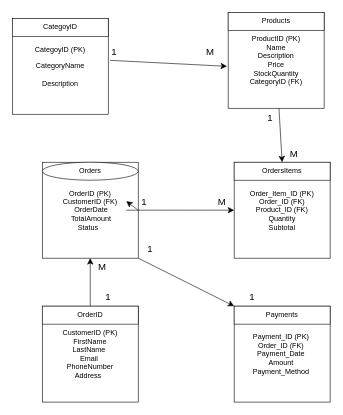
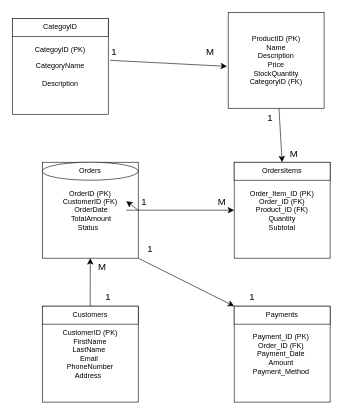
node "Products": removed
node "OrderID": label "OrderID" -> "Customers"
